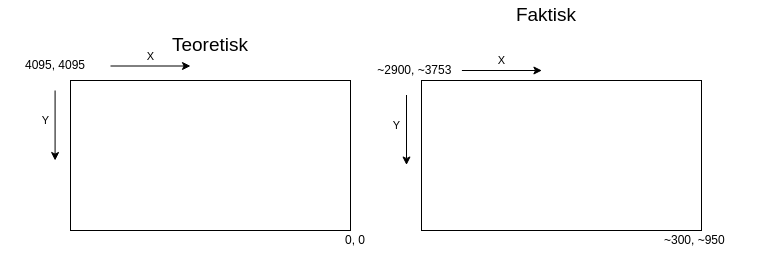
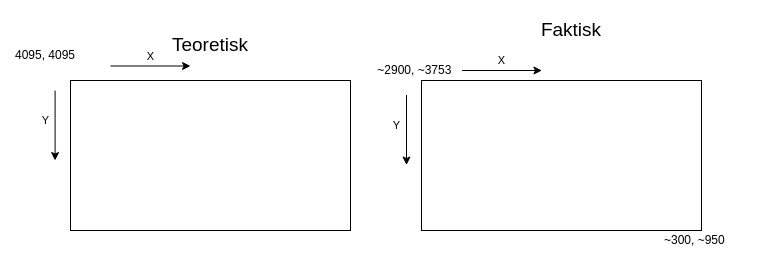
node "Faktisk": moved (547, 16) -> (572, 31)
node "4095, 4095": moved (56, 66) -> (46, 56)
node "0, 0": removed
